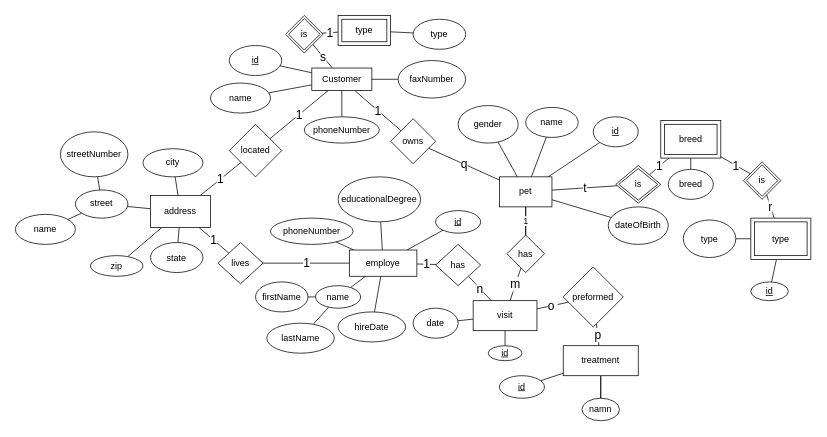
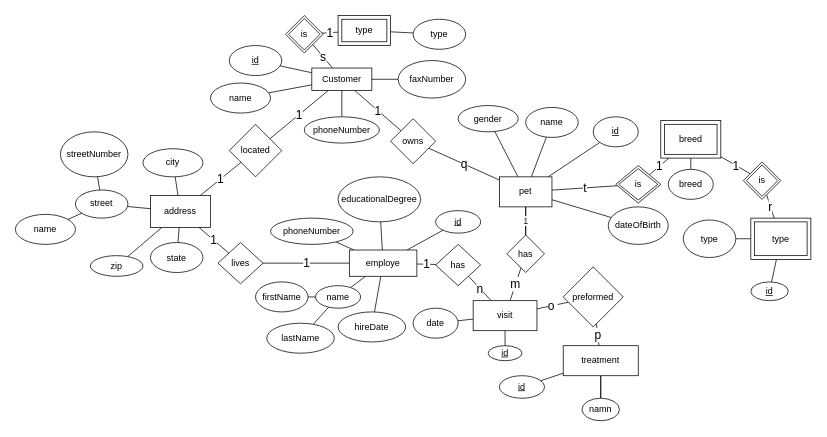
node "gender": size 60x38 -> 60x26
